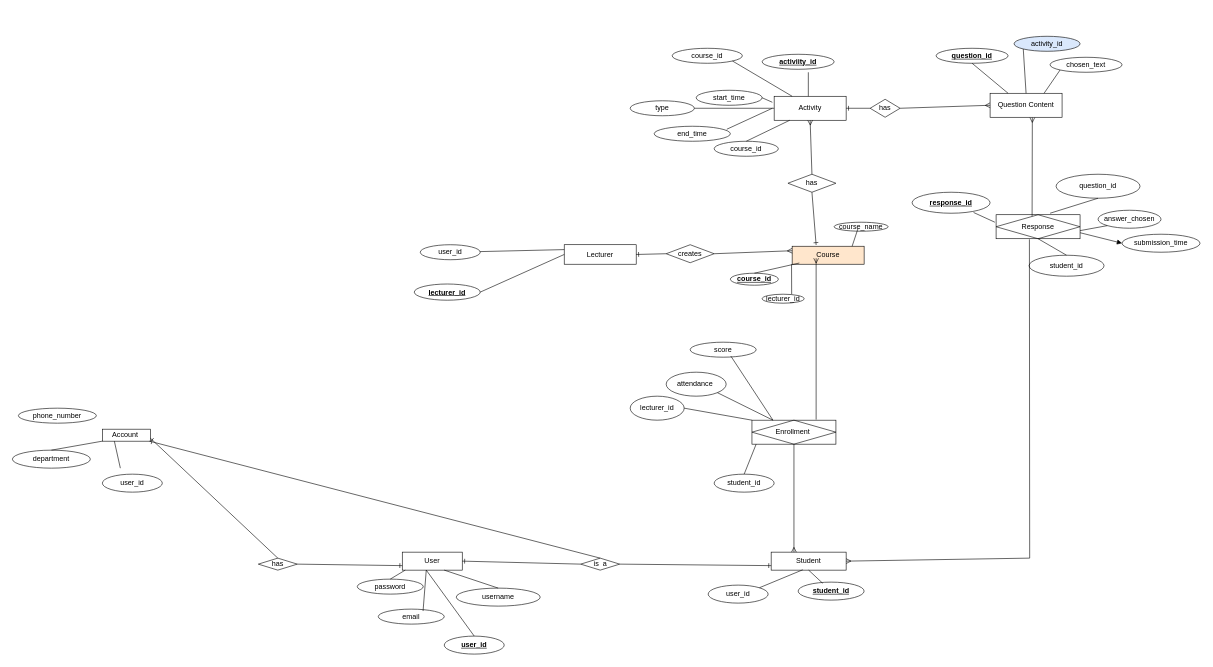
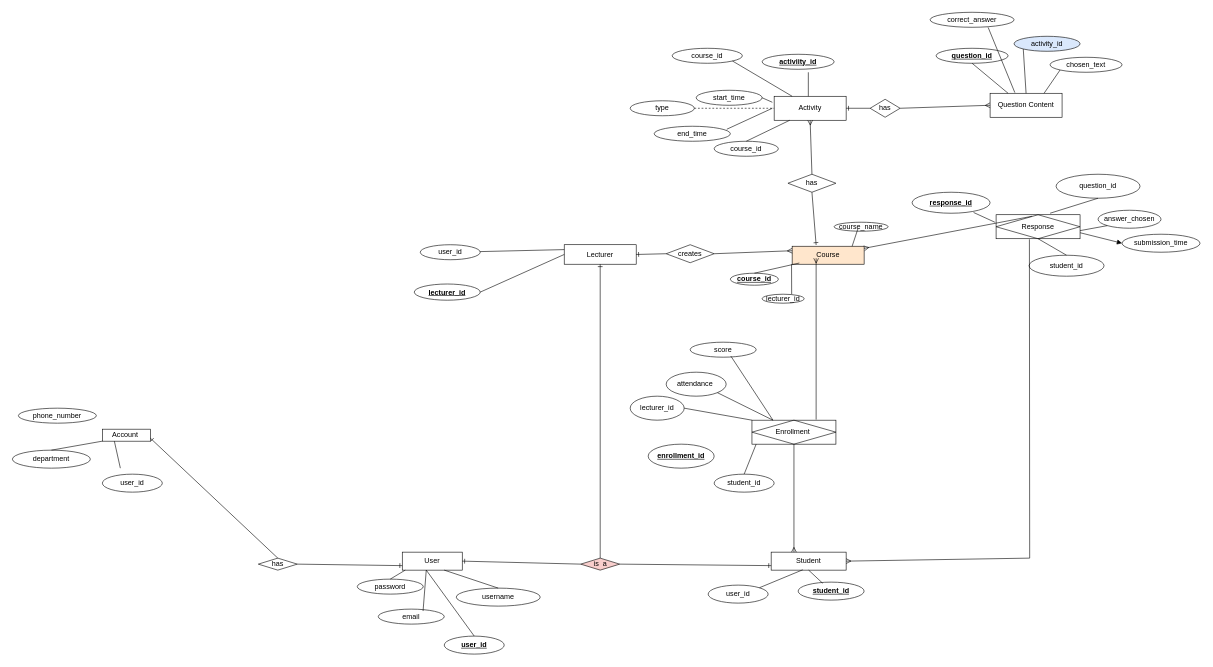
node "correct_answer": added
edge "correct_answer" -- "Question Content": added
edge "type" -- "Activity": style solid -> dashed
edge "Response" -> "Question Content": now "Response" -> "Course"
node "enrollment_id": added
edge "is a" -> "Account": now "is a" -> "Lecturer"
node "is a": fillcolor #ffffff -> #f8cecc
